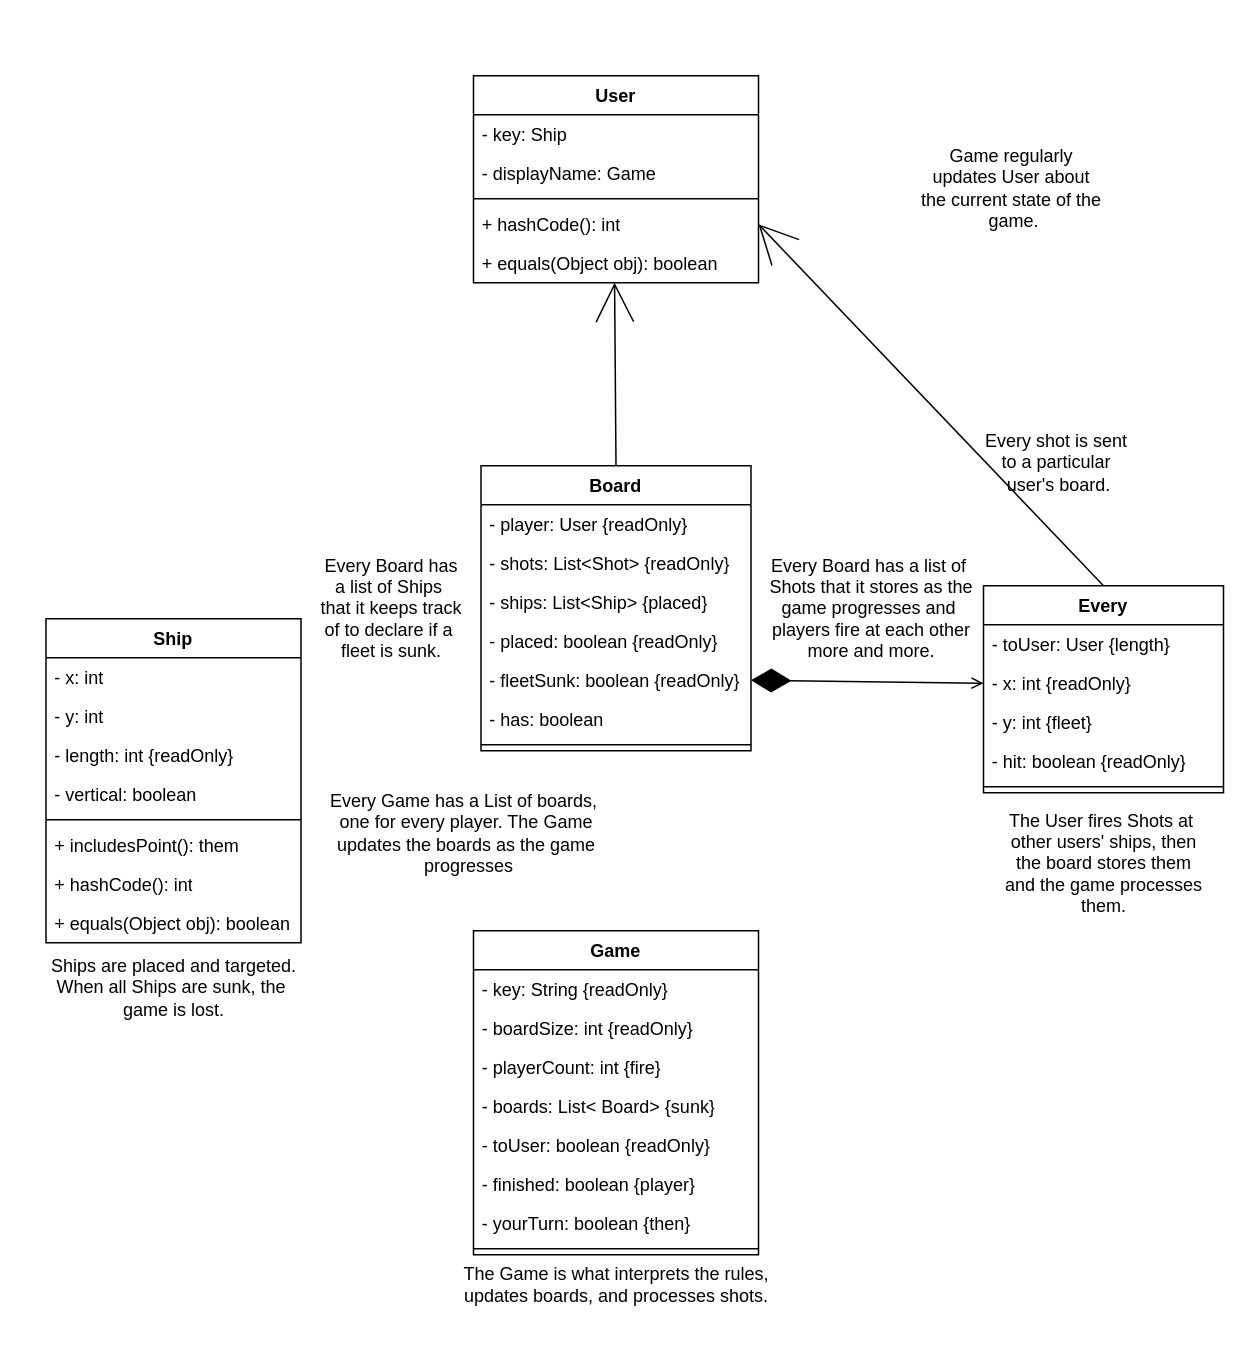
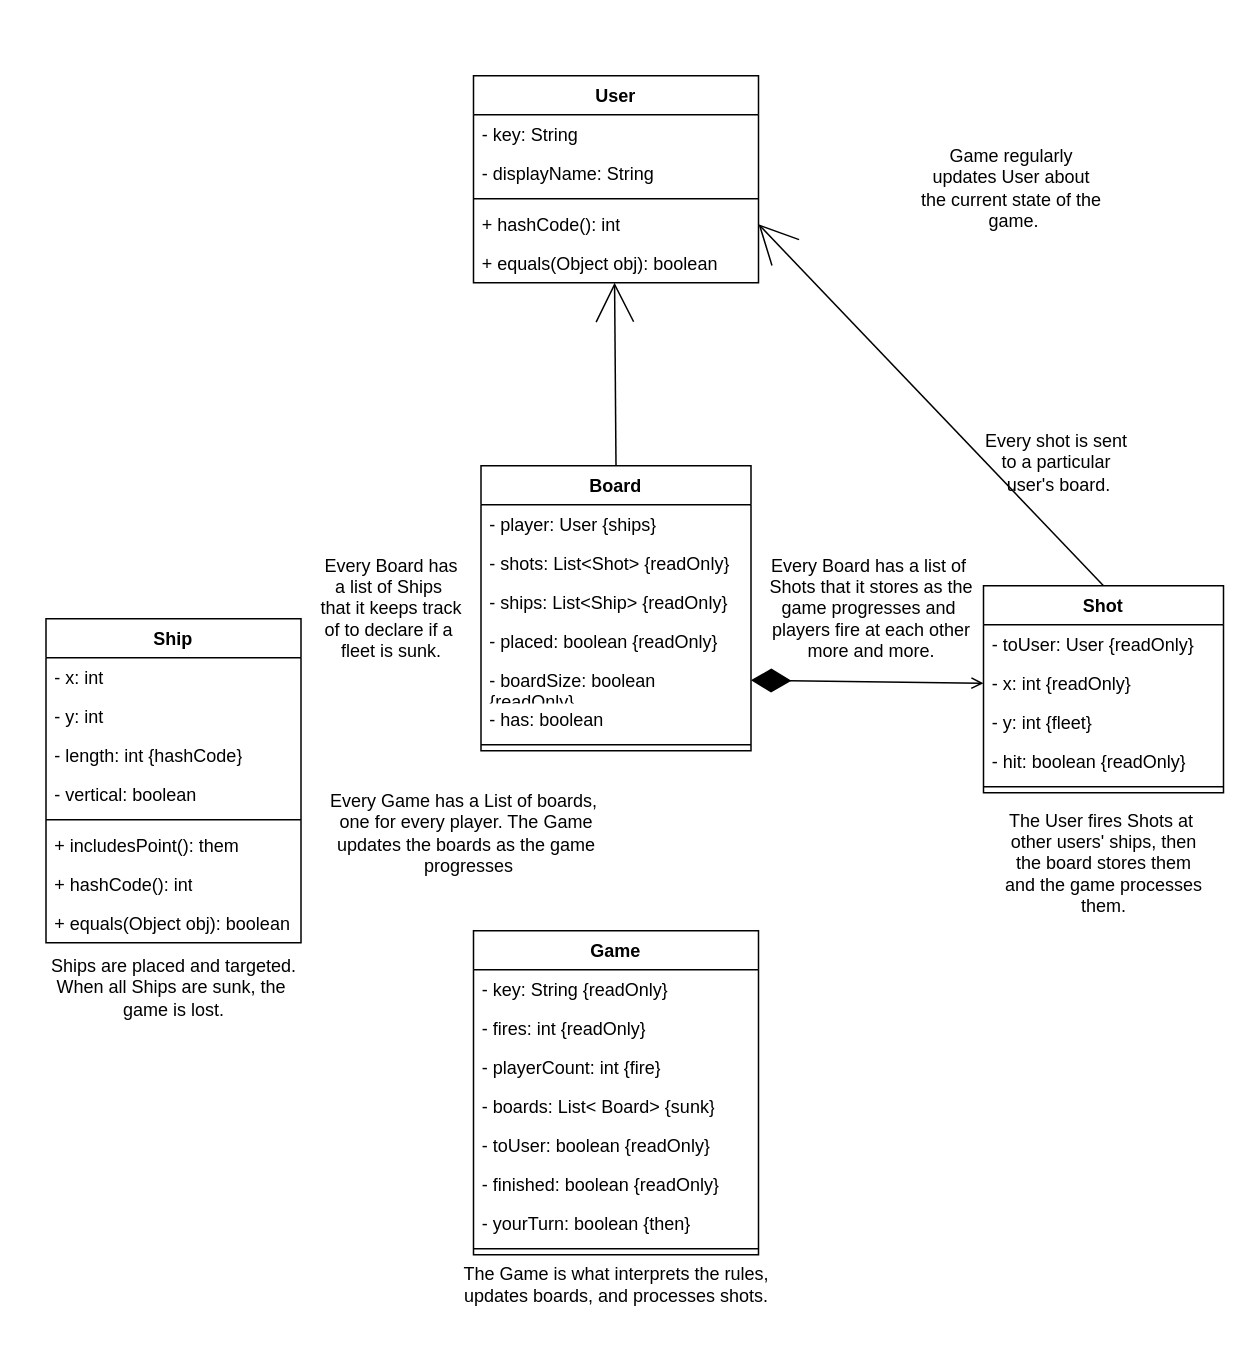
node "- key: Ship": label "- key: Ship" -> "- key: String"
node "- displayName: Game": label "- displayName: Game" -> "- displayName: String"
node "- player: User {readOnly}": label "- player: User {readOnly}" -> "- player: User {ships}"
node "- ships: List<Ship> {placed}": label "- ships: List<Ship> {placed}" -> "- ships: List<Ship> {readOnly}"
node "Every": label "Every" -> "Shot"
node "- toUser: User {length}": label "- toUser: User {length}" -> "- toUser: User {readOnly}"
node "- fleetSunk: boolean {readOnly}": label "- fleetSunk: boolean {readOnly}" -> "- boardSize: boolean {readOnly}"
node "- length: int {readOnly}": label "- length: int {readOnly}" -> "- length: int {hashCode}"
node "- boardSize: int {readOnly}": label "- boardSize: int {readOnly}" -> "- fires: int {readOnly}"
node "- finished: boolean {player}": label "- finished: boolean {player}" -> "- finished: boolean {readOnly}"
